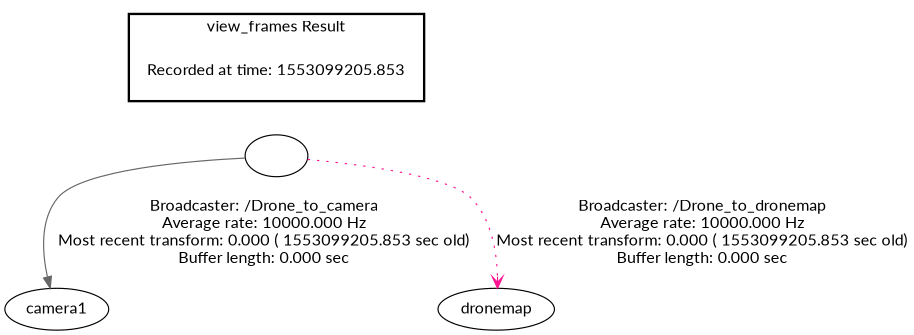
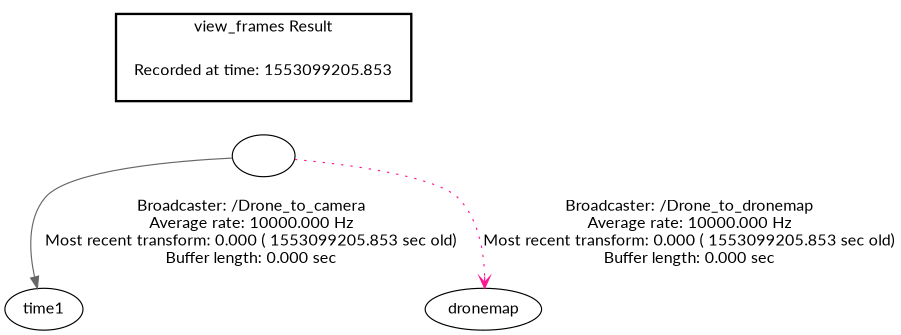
node "camera1": label "camera1" -> "time1"
